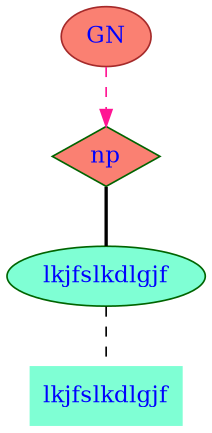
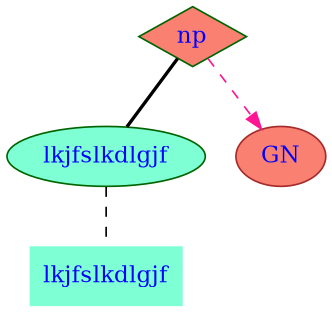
edge "GN" -> "np": reversed
